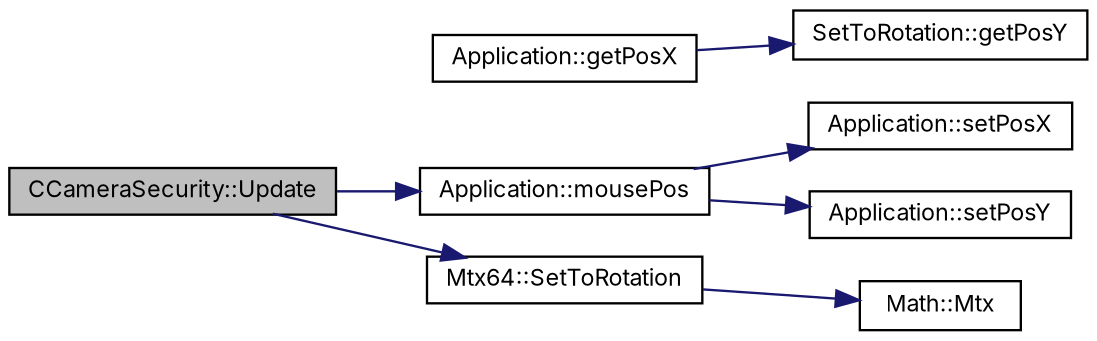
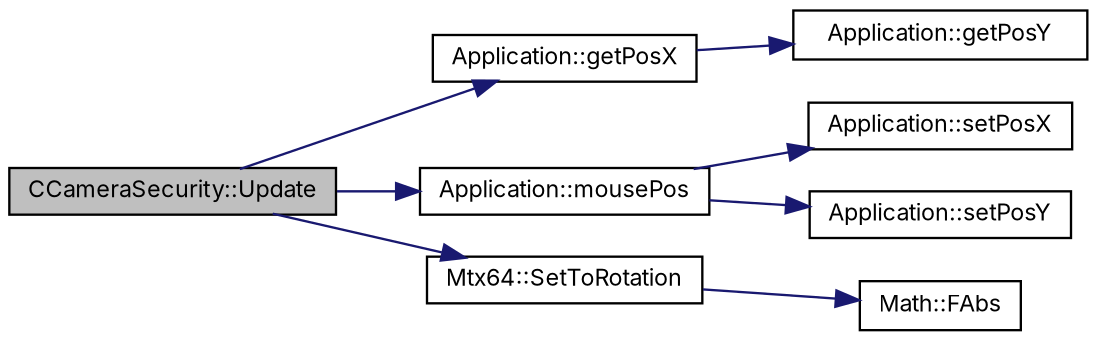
node "SetToRotation::getPosY": label "SetToRotation::getPosY" -> "Application::getPosY"
edge "CCameraSecurity::Update" -> "Application::getPosX": added
node "Math::Mtx": label "Math::Mtx" -> "Math::FAbs"
